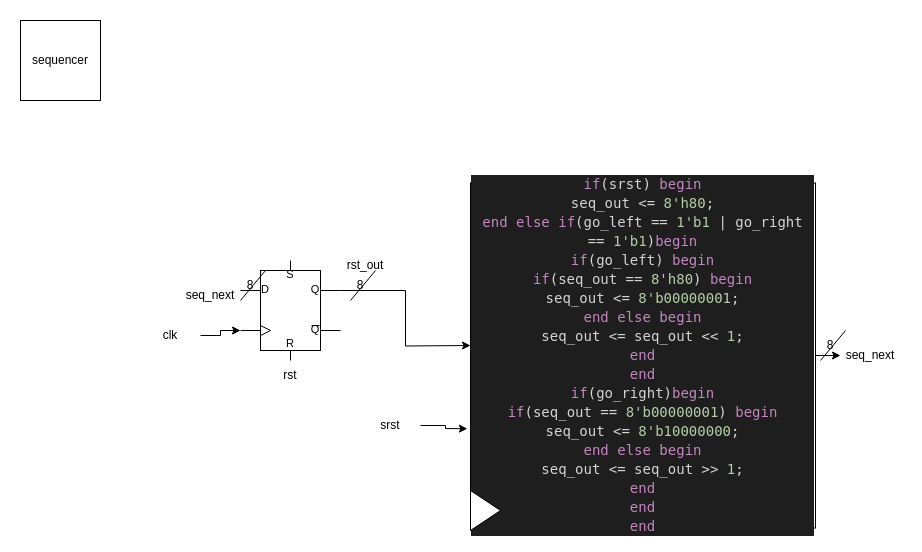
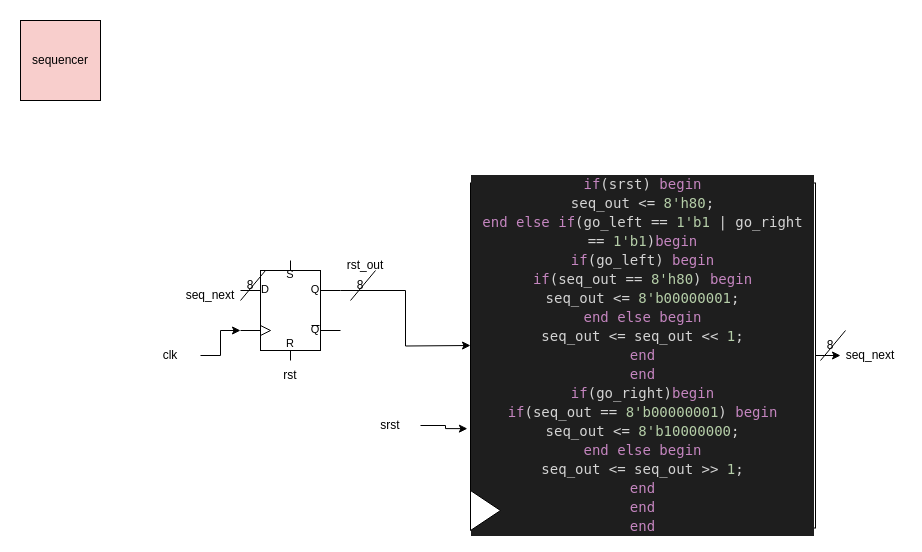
node "sequencer": fillcolor #ffffff -> #f8cecc
node "clk": moved (171, 336) -> (171, 356)
